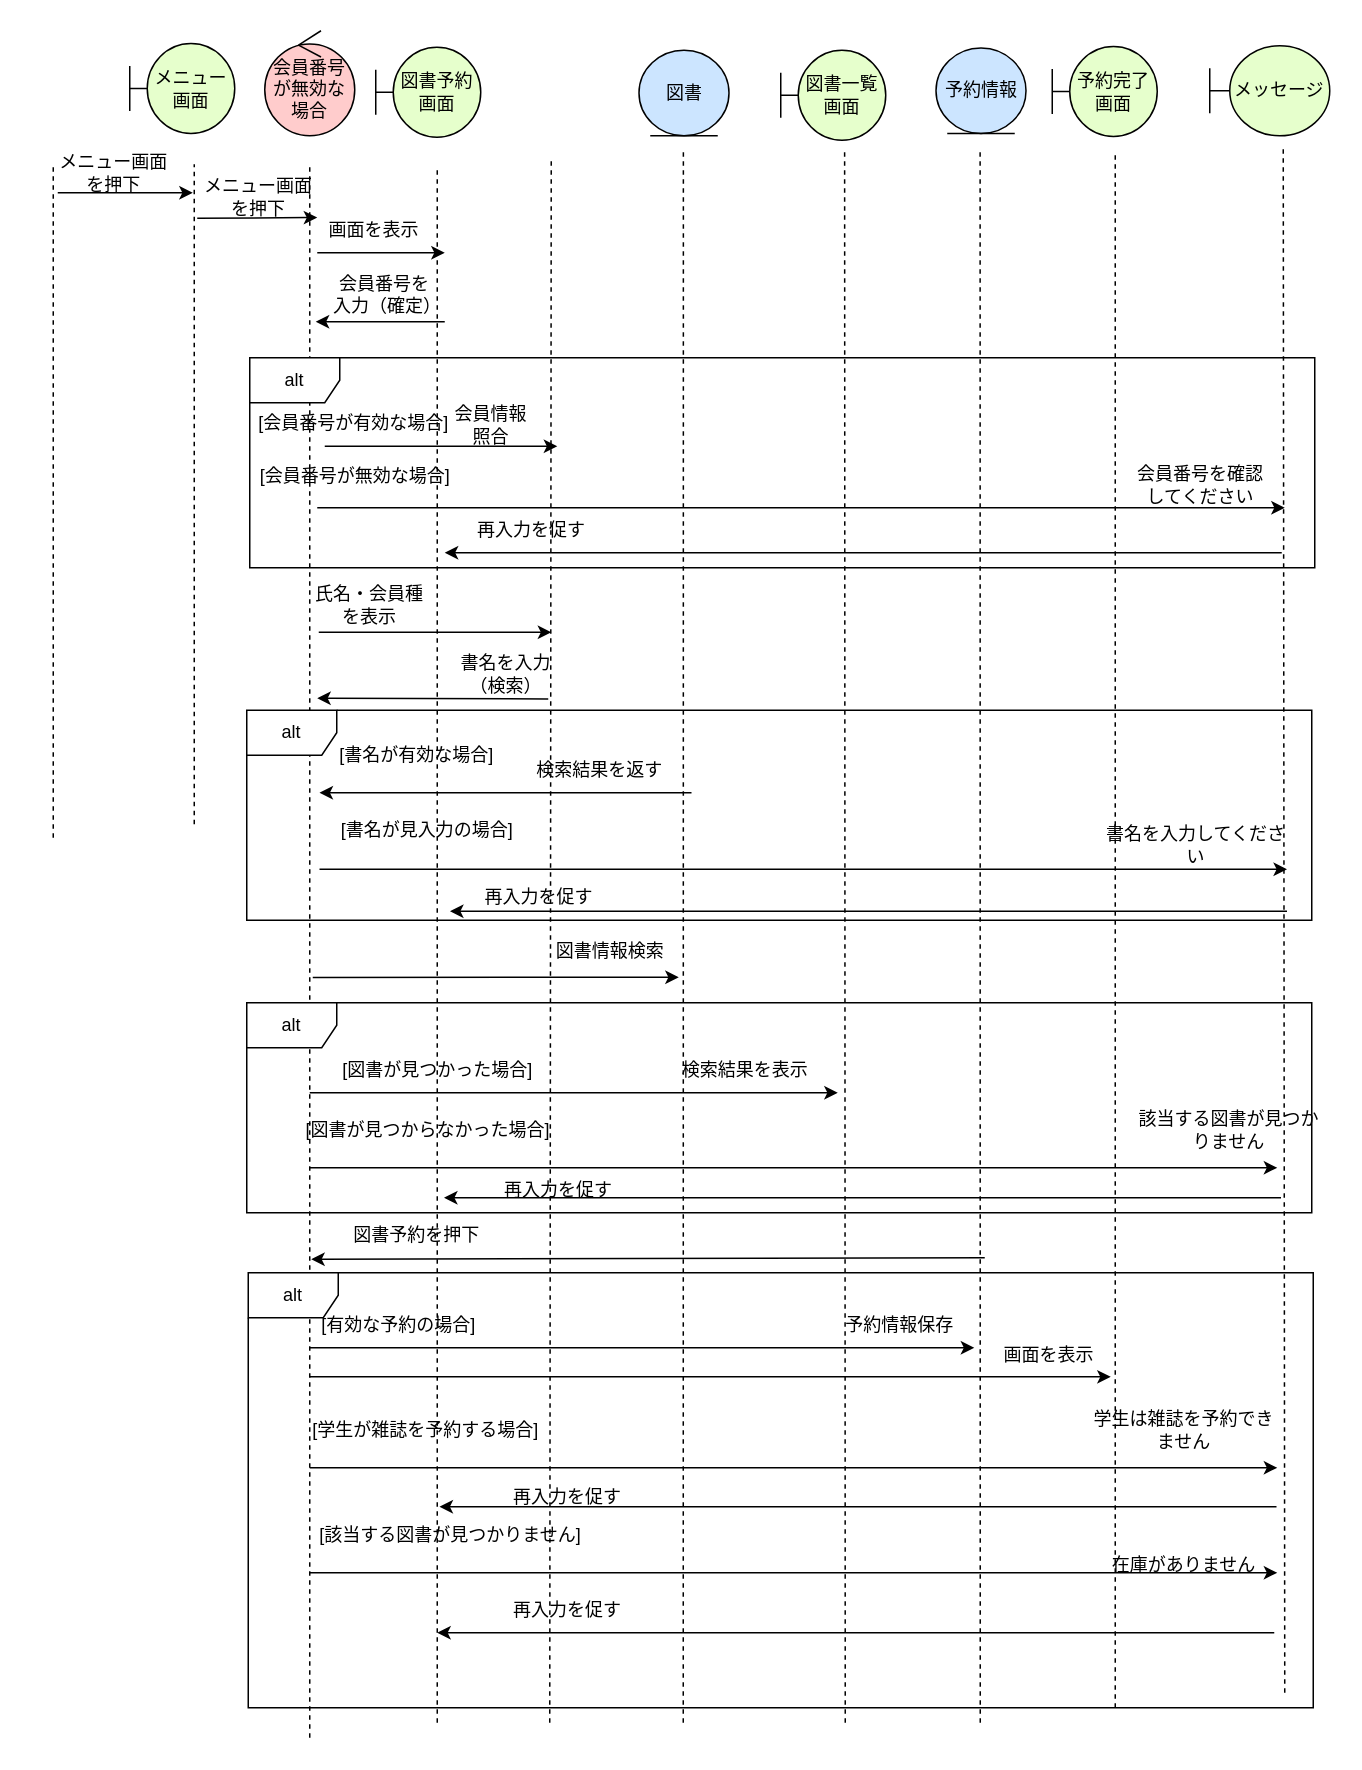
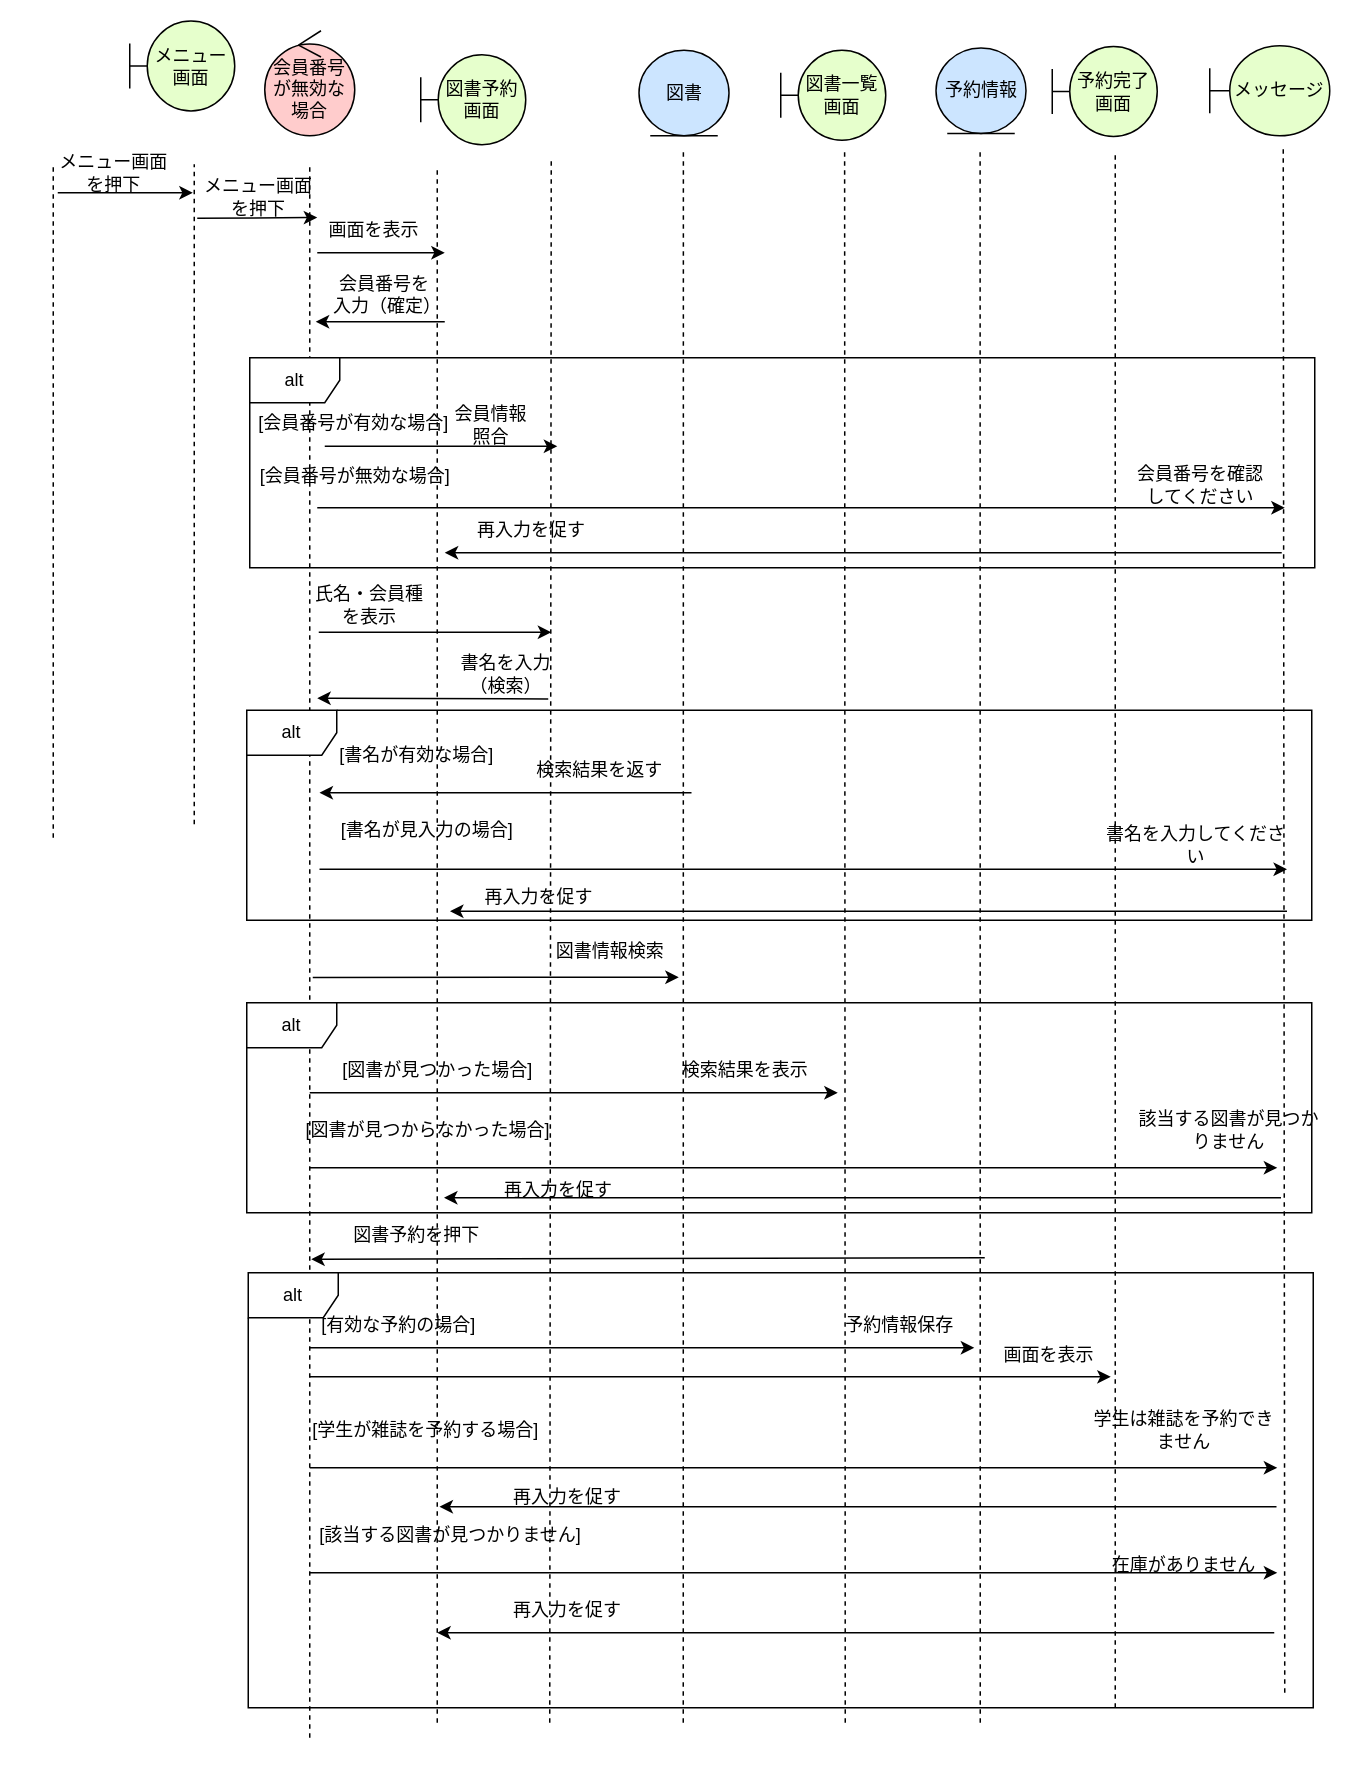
node "メニュー画面": moved (182, 89) -> (182, 66)
node "図書予約画面": moved (428, 92) -> (473, 100)
